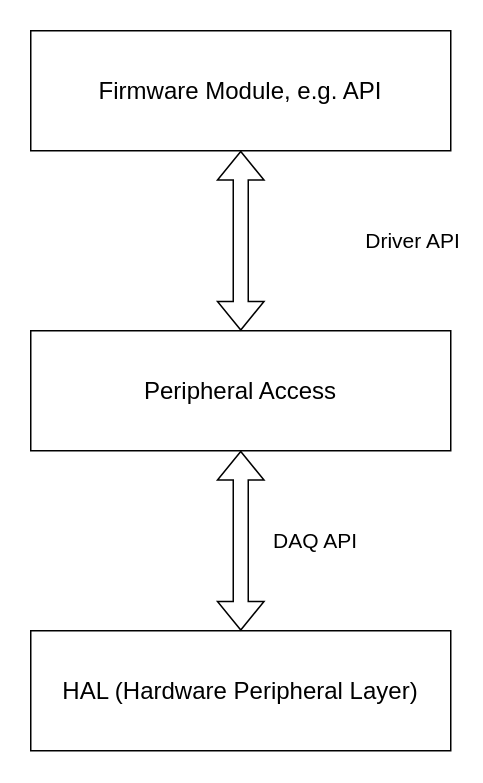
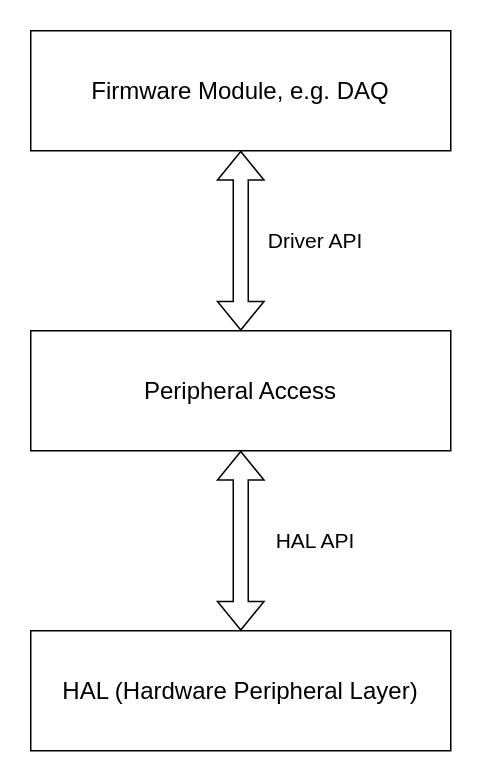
node "Firmware Module, e.g. API": label "Firmware Module, e.g. API" -> "Firmware Module, e.g. DAQ"
node "Driver API": moved (413, 241) -> (316, 241)
node "DAQ API": label "DAQ API" -> "HAL API"
